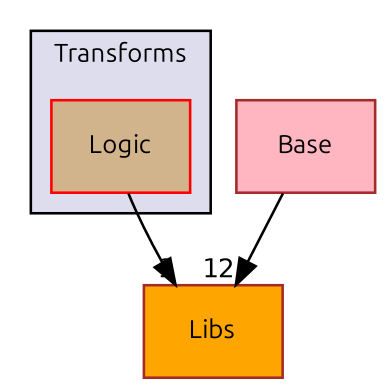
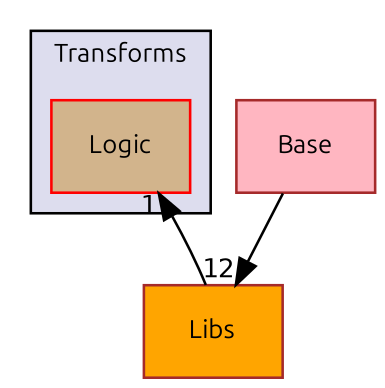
edge "Logic" -> "Libs": reversed
